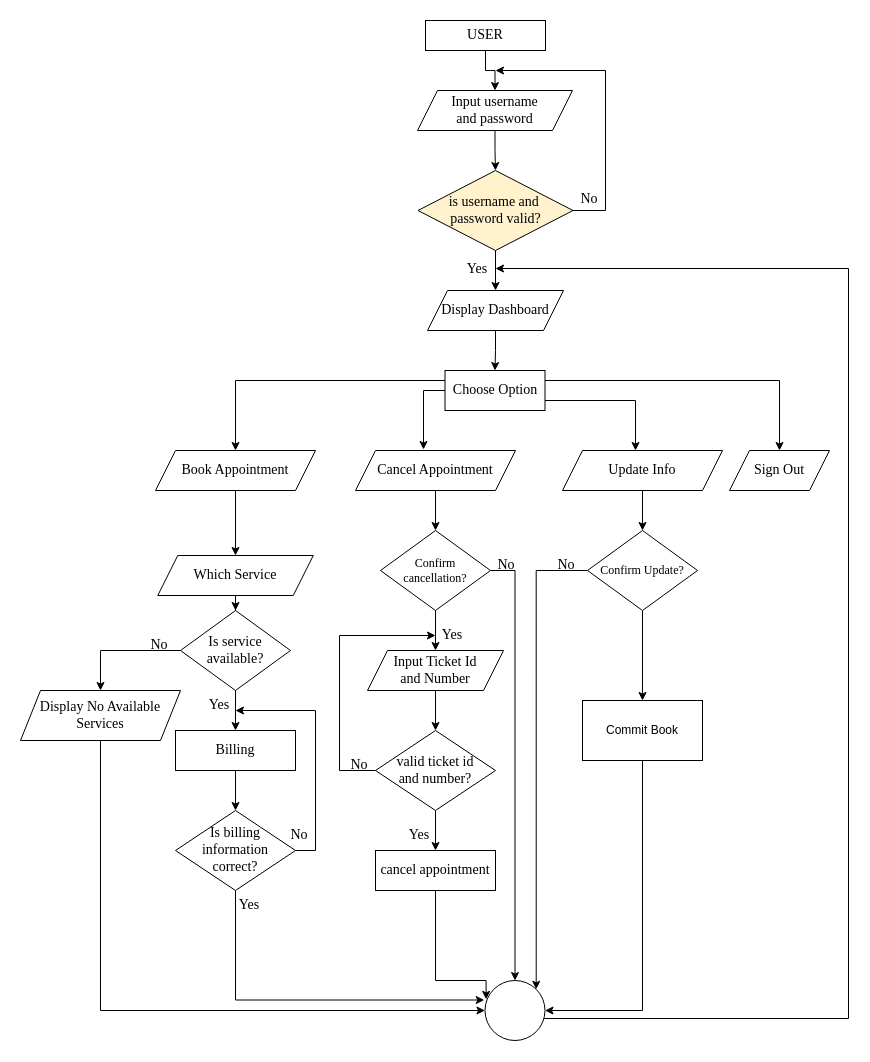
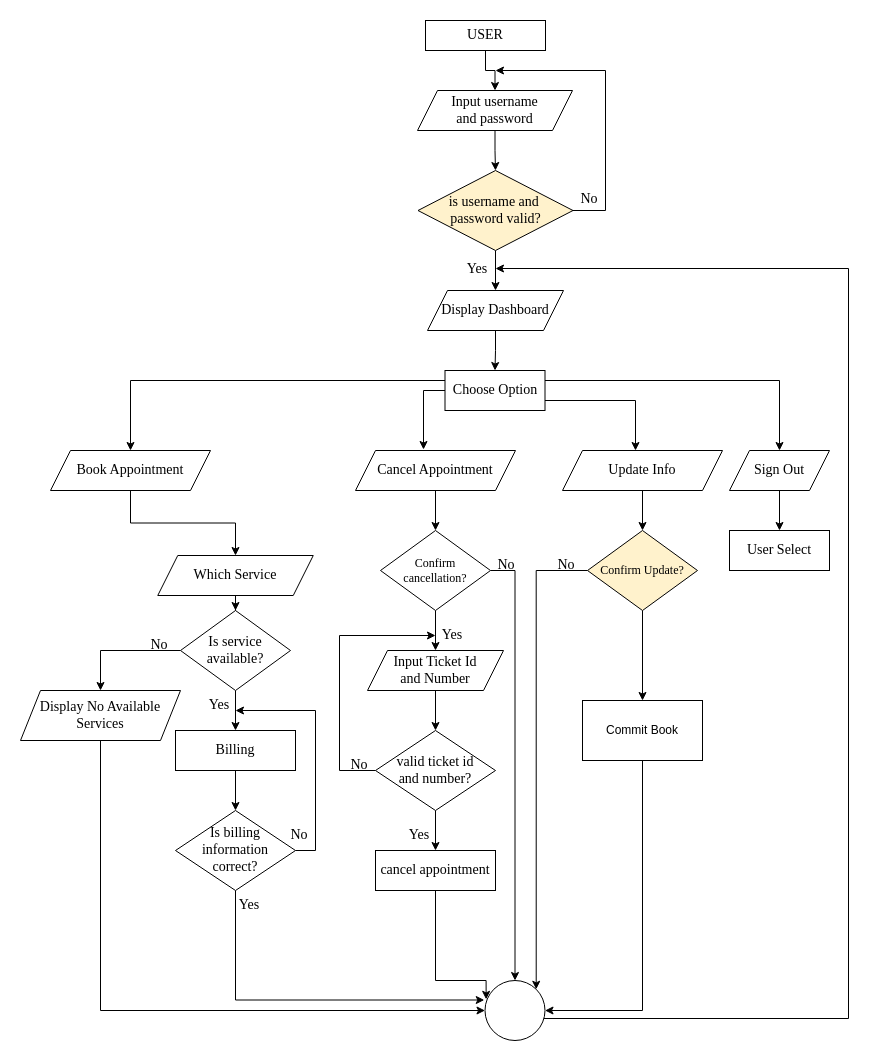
node "Book Appointment": moved (236, 471) -> (131, 471)
edge "Sign Out" -> "User Select": added
node "User Select": added
node "Confirm Update?": fillcolor #ffffff -> #fff2cc
